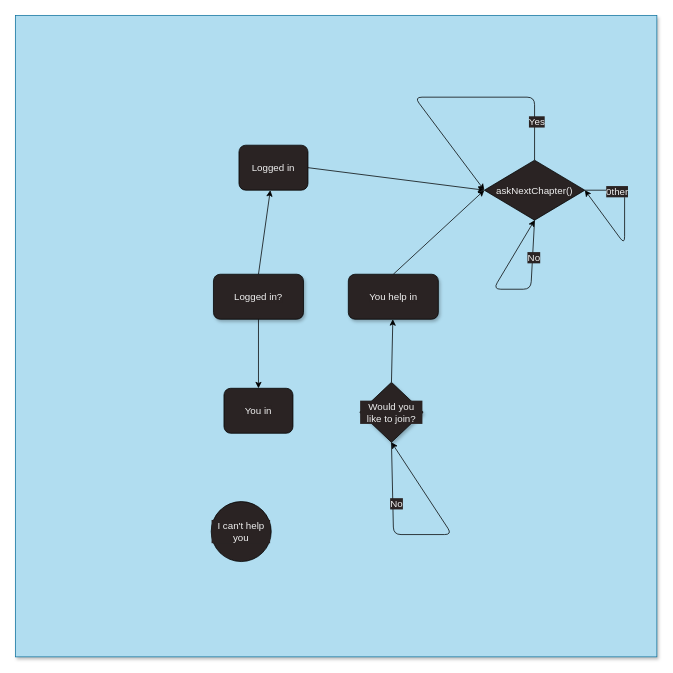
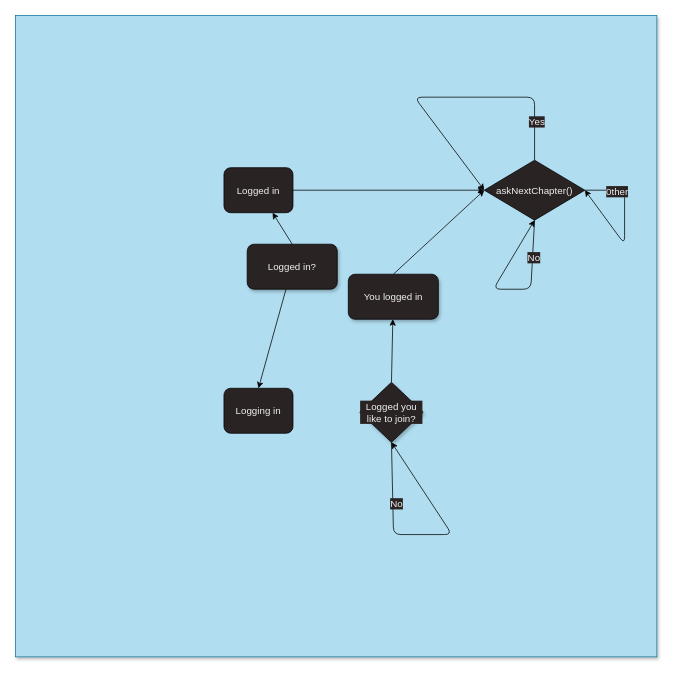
node "Logged in": moved (273, 168) -> (258, 190)
node "Logged in?": moved (258, 297) -> (292, 267)
node "You help in": label "You help in" -> "You logged in"
node "You in": label "You in" -> "Logging in"
node "Would you like to join?": label "Would you like to join?" -> "Logged you like to join?"
node "I can't help you": removed
